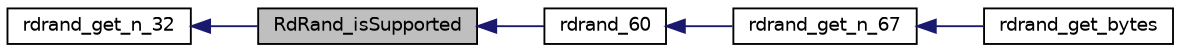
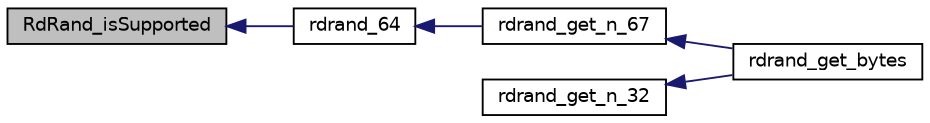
edge "RdRand_isSupported" -> "rdrand_get_n_32": now "rdrand_get_bytes" -> "rdrand_get_n_32"
node "rdrand_60": label "rdrand_60" -> "rdrand_64"
